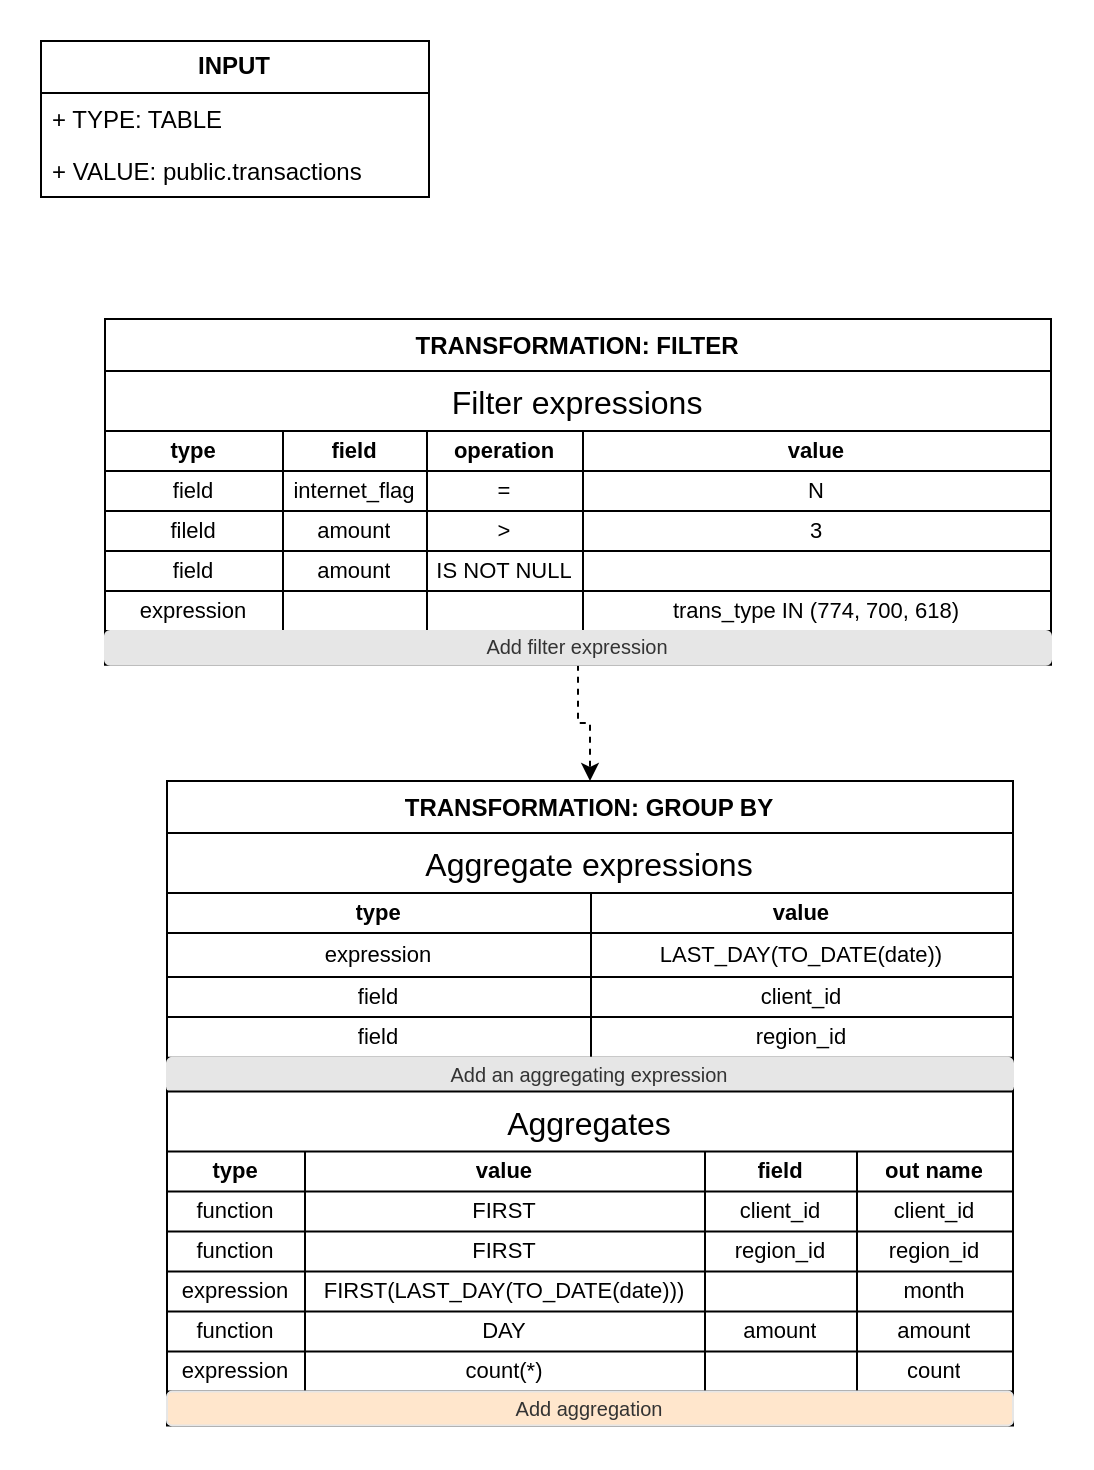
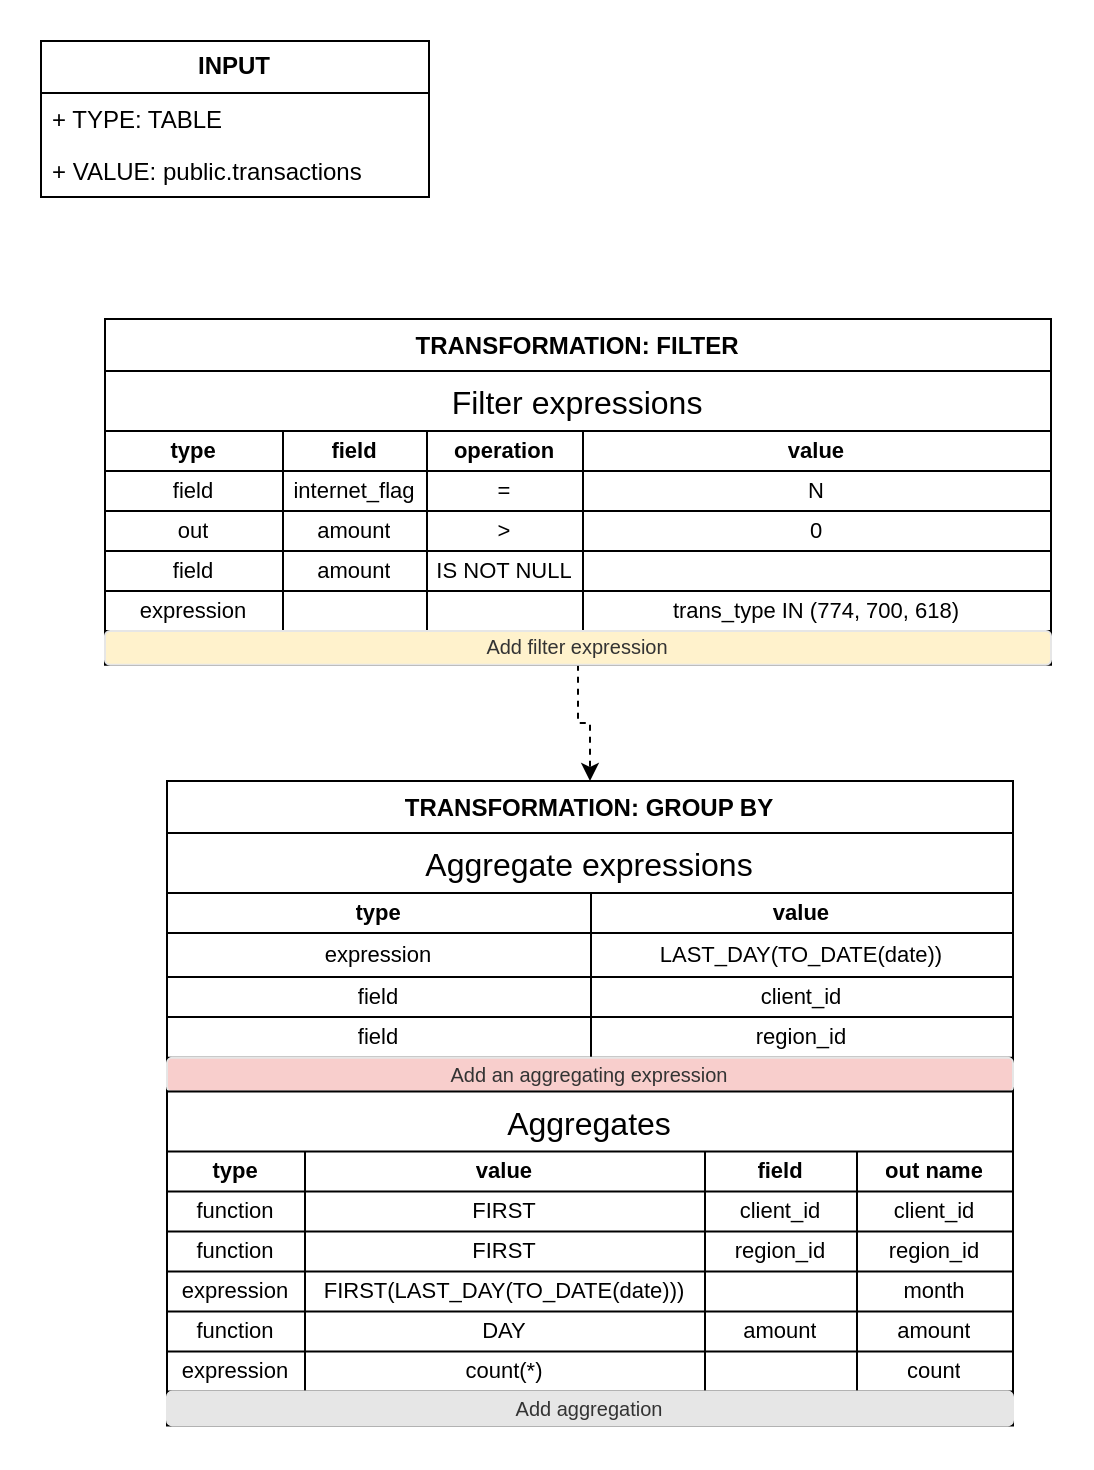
node "fileld": label "fileld" -> "out"
node "3": label "3" -> "0"
node "Add filter expression": fillcolor #e6e6e6 -> #fff2cc
node "Add an aggregating expression": fillcolor #e6e6e6 -> #f8cecc
node "Add aggregation": fillcolor #ffe6cc -> #e6e6e6
